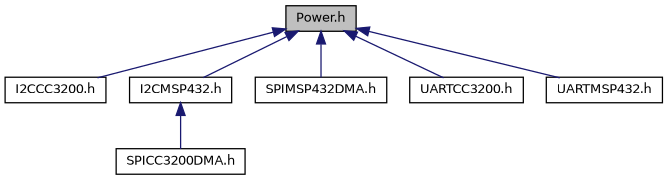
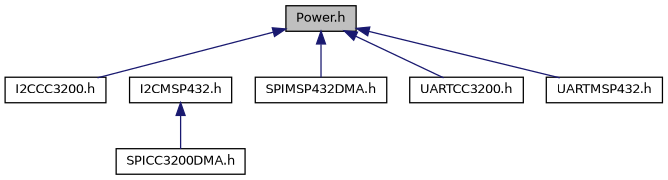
edge "I2CMSP432.h" -> "Power.h": removed
